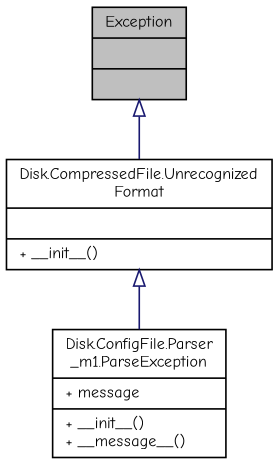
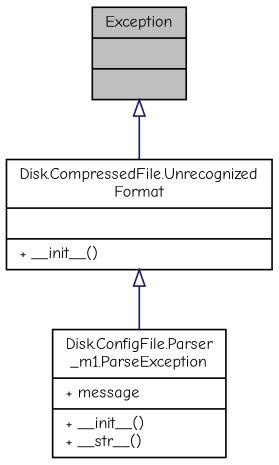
node "Disk.ConfigFile.Parser": text "+ __message__()" -> "+ __str__()"
